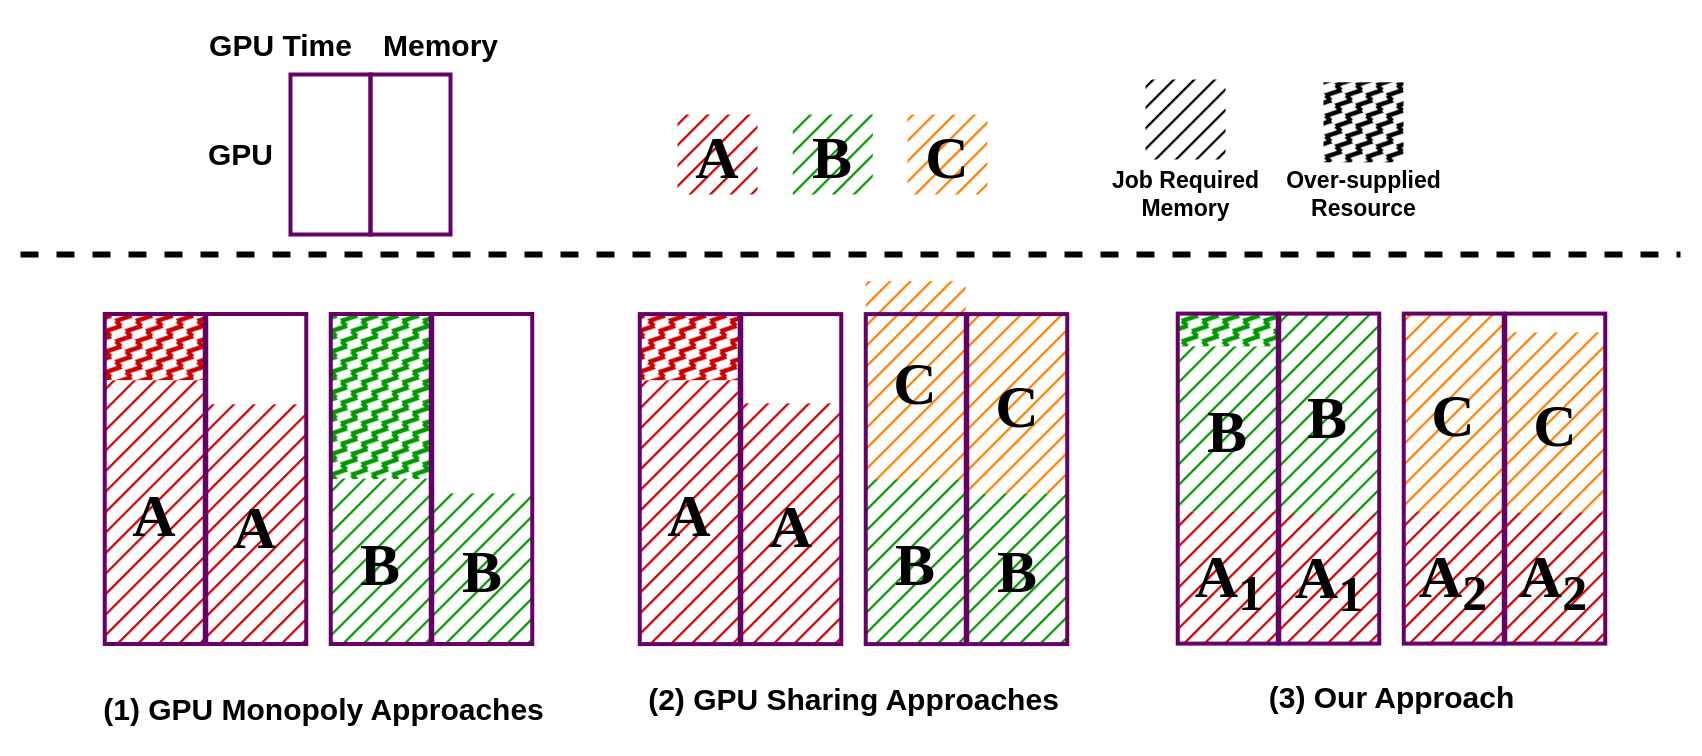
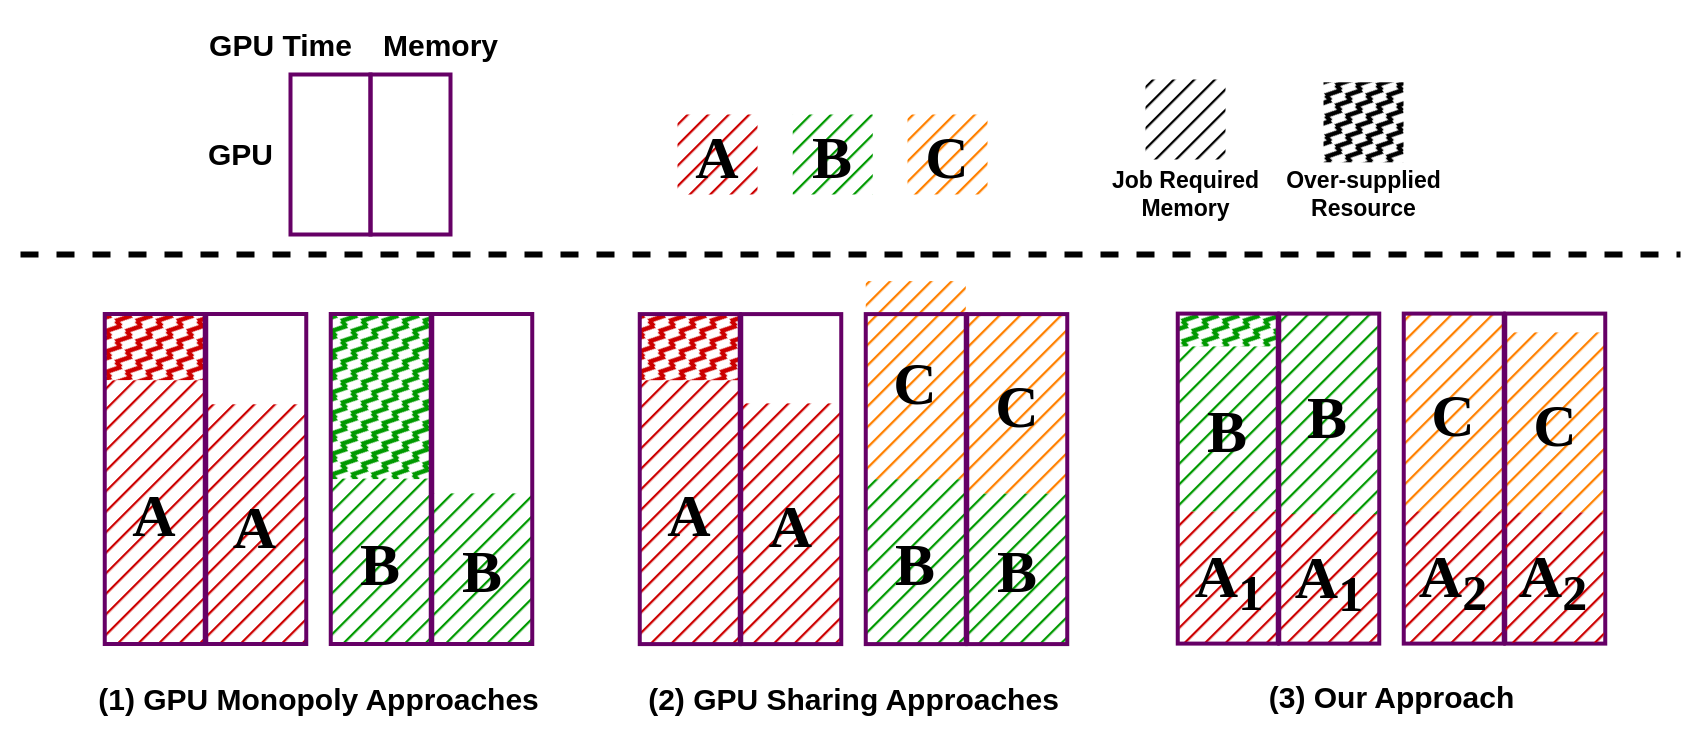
node "(1) GPU Monopoly Approaches": moved (324, 699) -> (319, 689)
